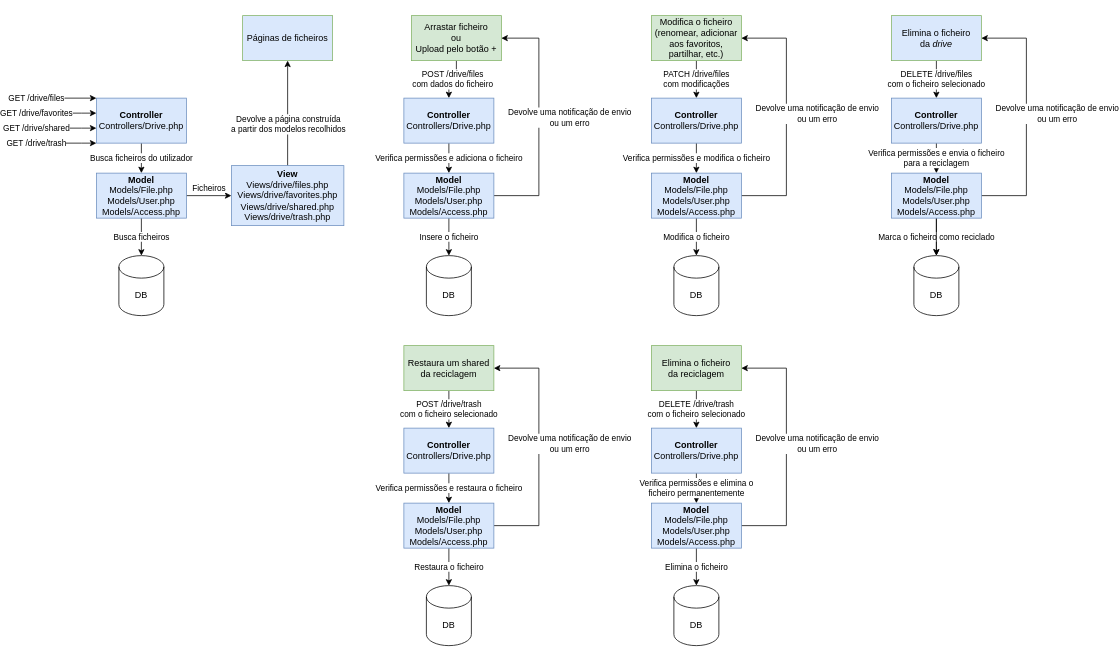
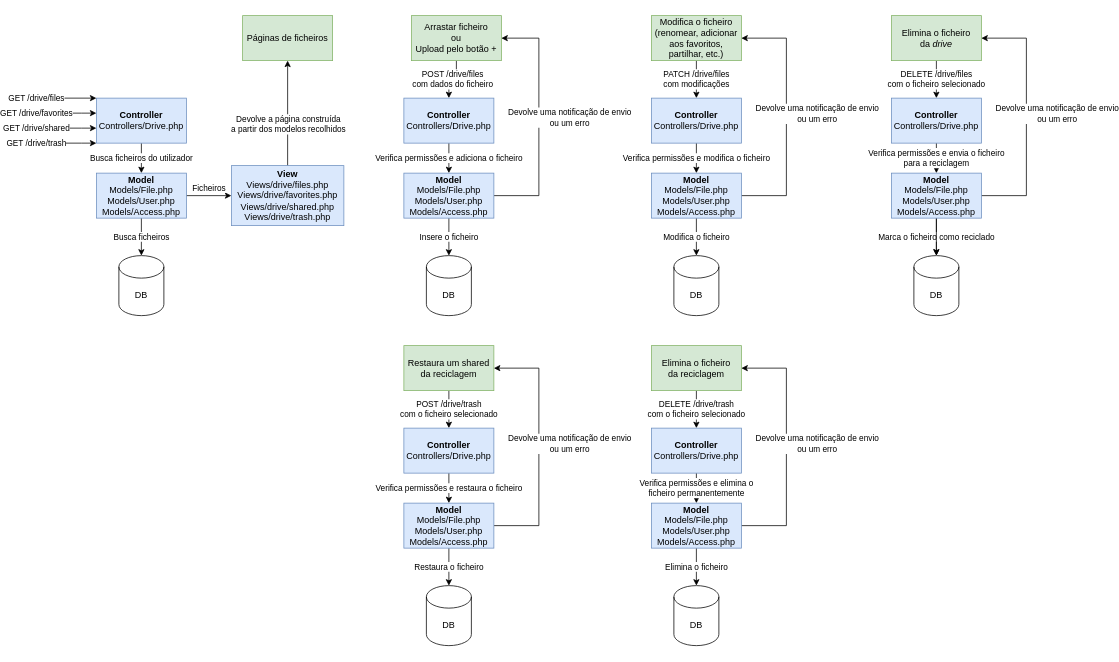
node "Páginas de ficheiros": fillcolor #dae8fc -> #d5e8d4
node "Elimina o ficheiro da drive": fillcolor #dae8fc -> #d5e8d4
